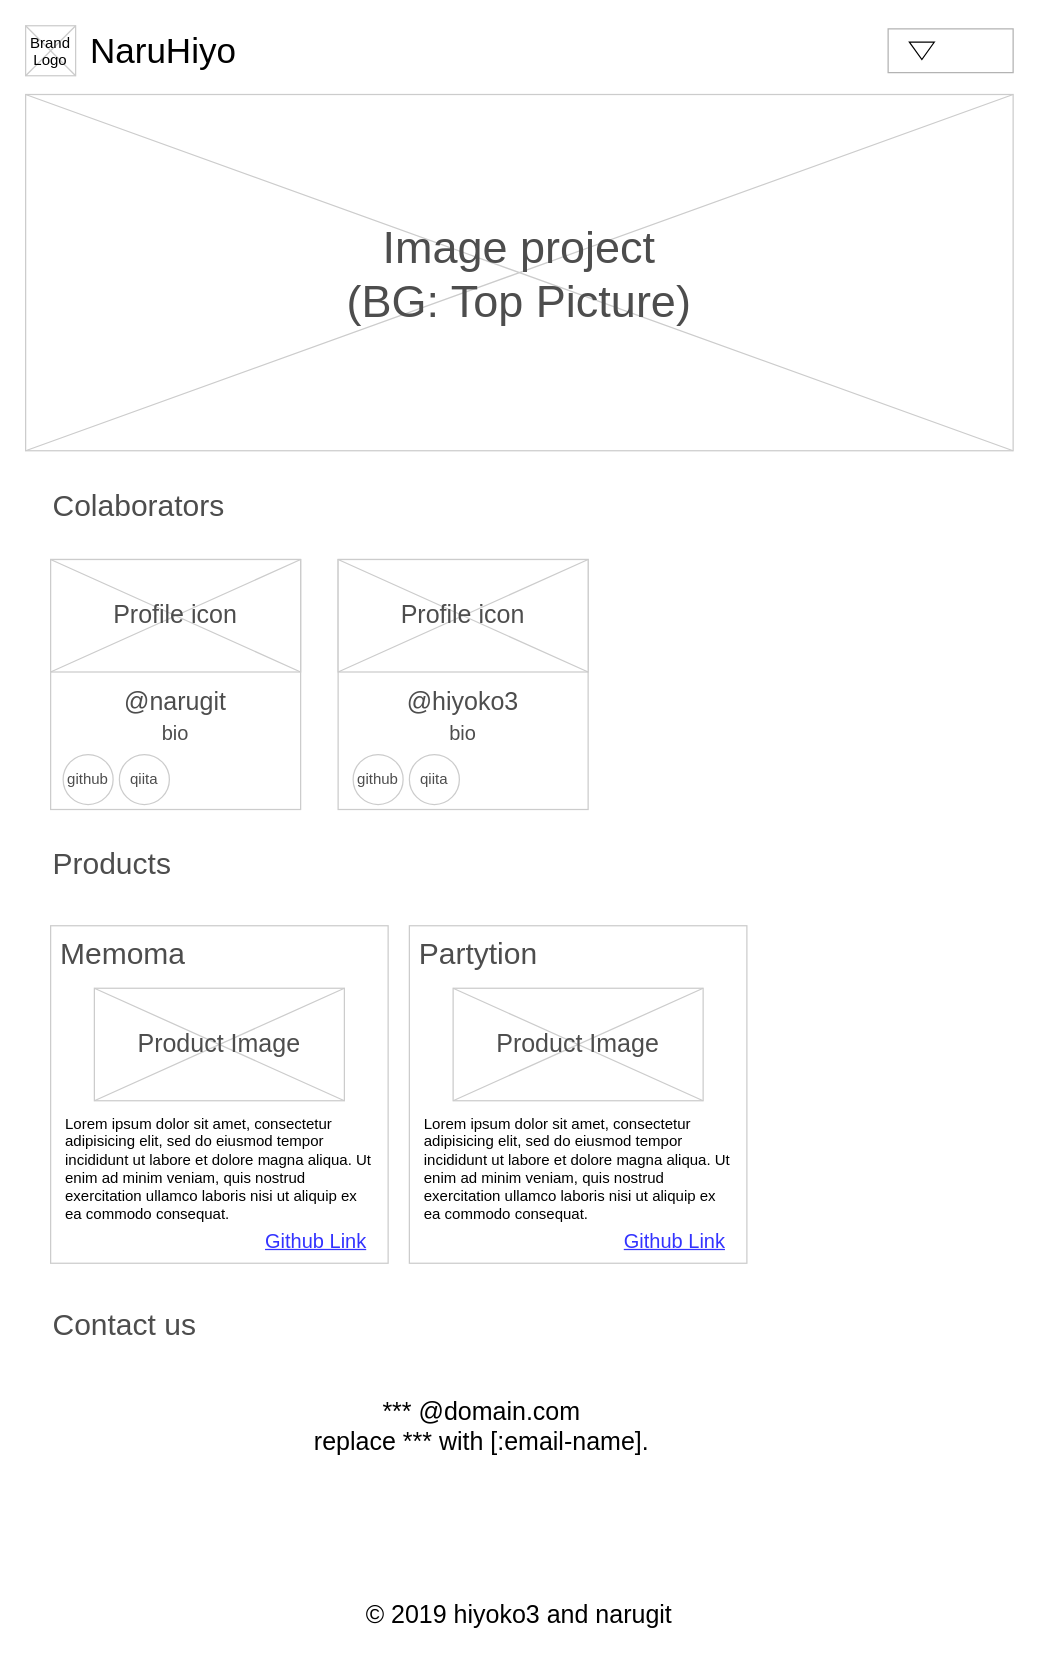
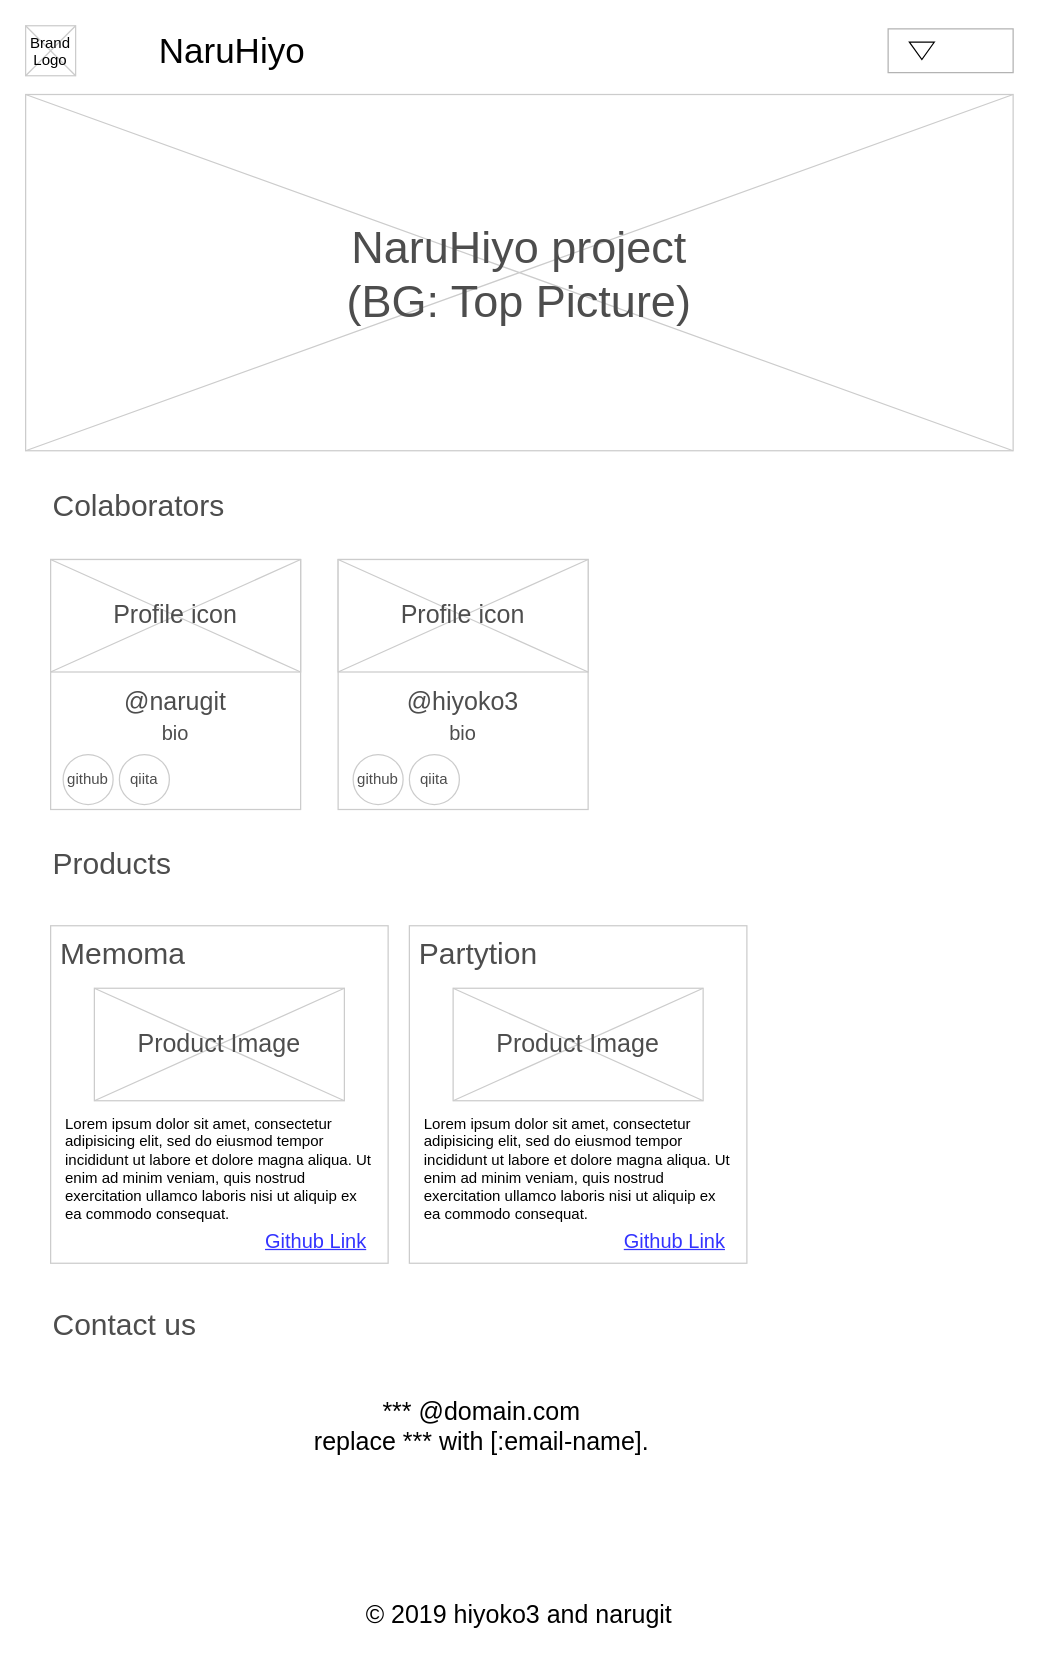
node "NaruHiyo": moved (232, 51) -> (301, 51)
node "Image project (BG: Top Picture)": label "Image project (BG: Top Picture)" -> "NaruHiyo project (BG: Top Picture)"
